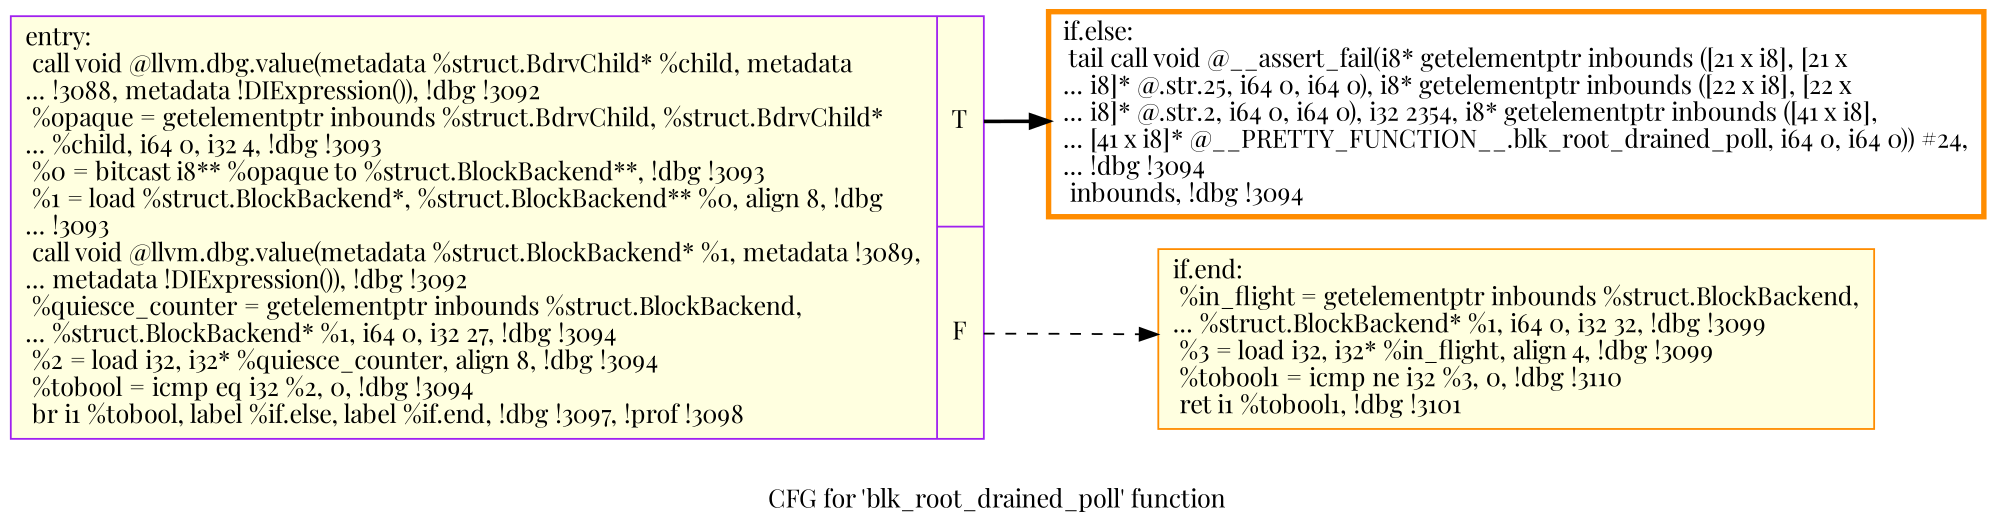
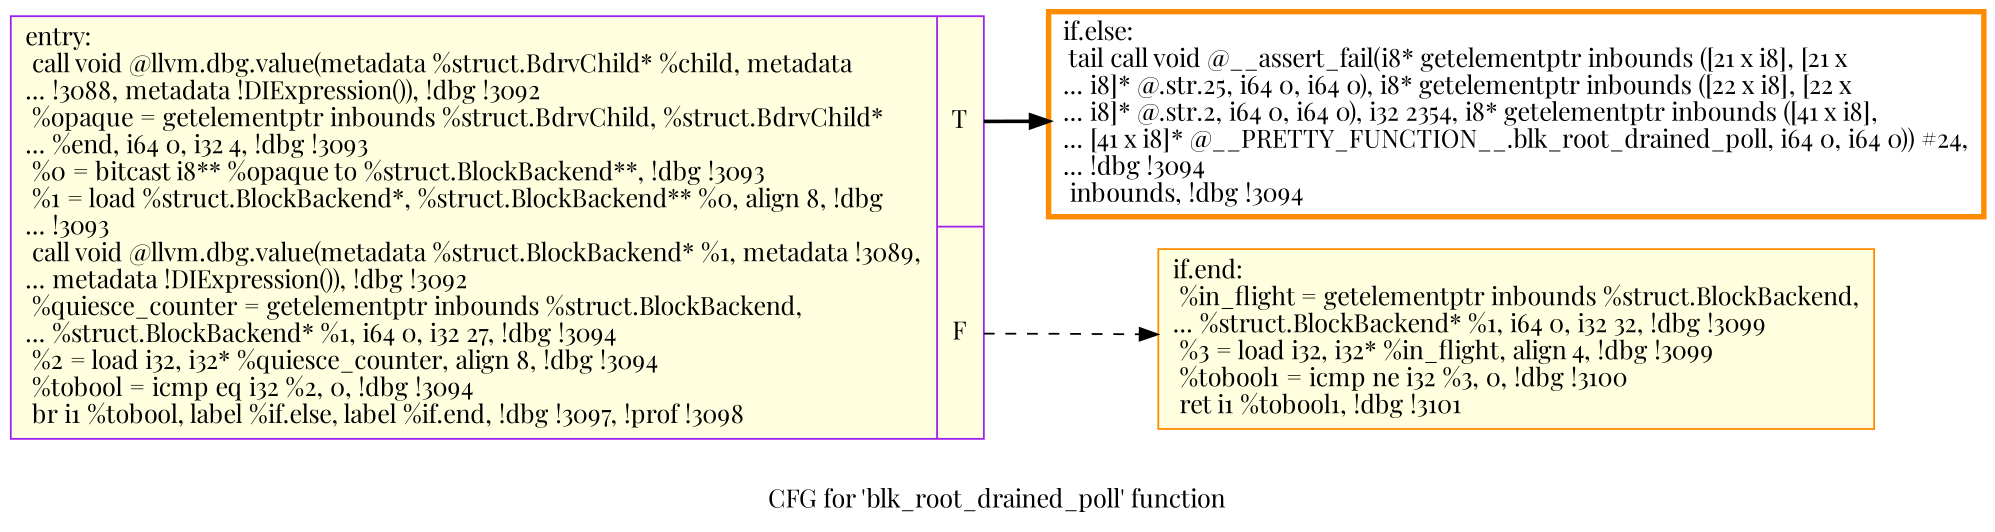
node "entry:": text "... %child, i64 0, i32 4, !dbg !3093" -> "... %end, i64 0, i32 4, !dbg !3093"
node "if.end:": text "%tobool1 = icmp ne i32 %3, 0, !dbg !3110" -> "%tobool1 = icmp ne i32 %3, 0, !dbg !3100"
